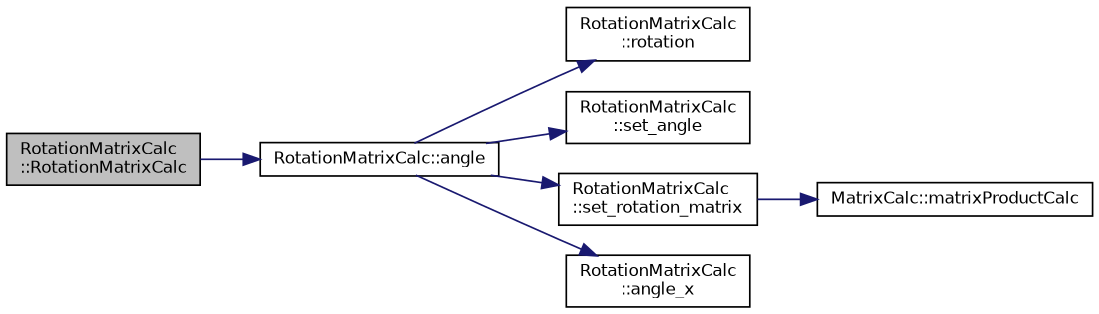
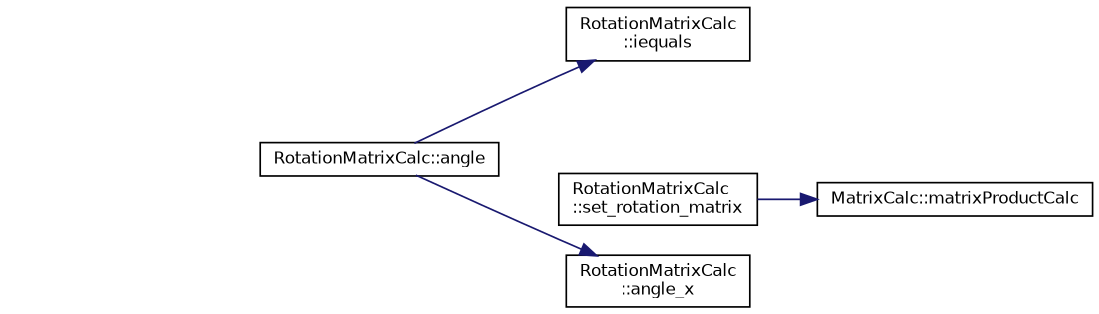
node "RotationMatrixCalc ::rotation": label "RotationMatrixCalc ::rotation" -> "RotationMatrixCalc ::iequals"
node "RotationMatrixCalc ::set_angle": removed
node "RotationMatrixCalc ::RotationMatrixCalc": removed
edge "RotationMatrixCalc::angle" -> "RotationMatrixCalc ::set_rotation_matrix": removed
